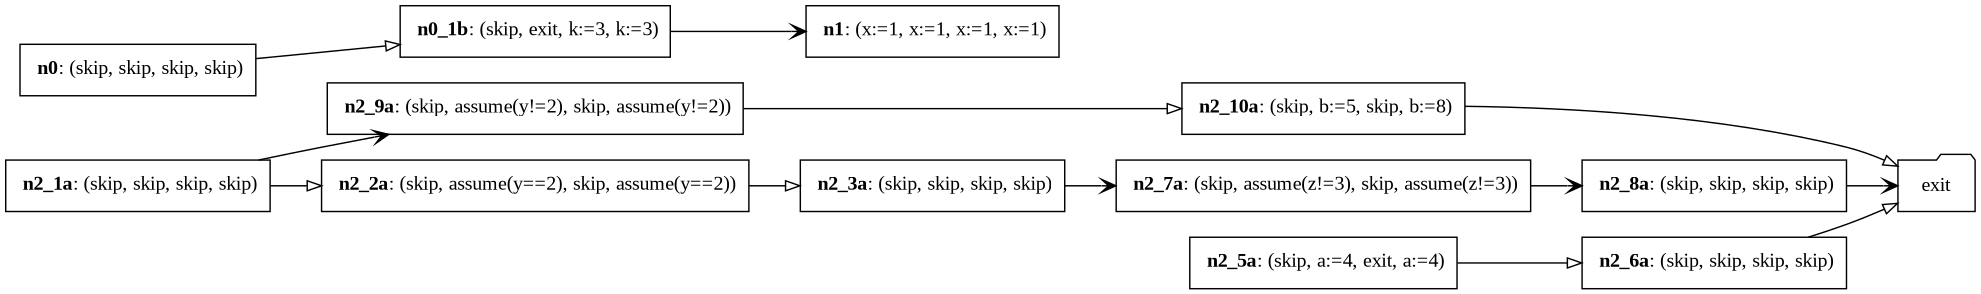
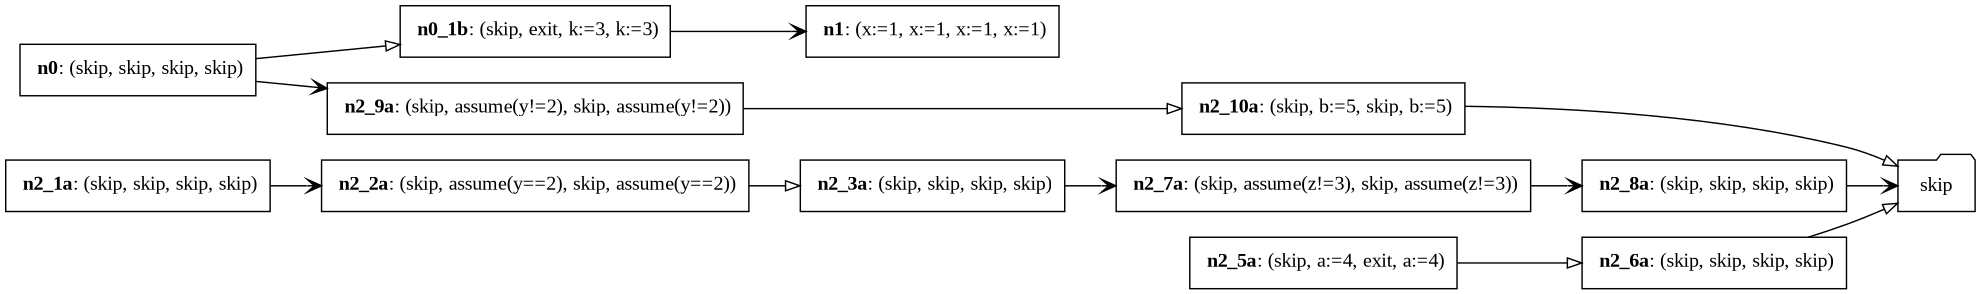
node "n2_10a": text ": (skip, b:=5, skip, b:=8)" -> ": (skip, b:=5, skip, b:=5)"
edge "n2_1a" -> "n2_9a": now "n0" -> "n2_9a"
edge "n2_1a" -> "n2_2a": arrowhead onormal -> vee
node "exit": label "exit" -> "skip"
